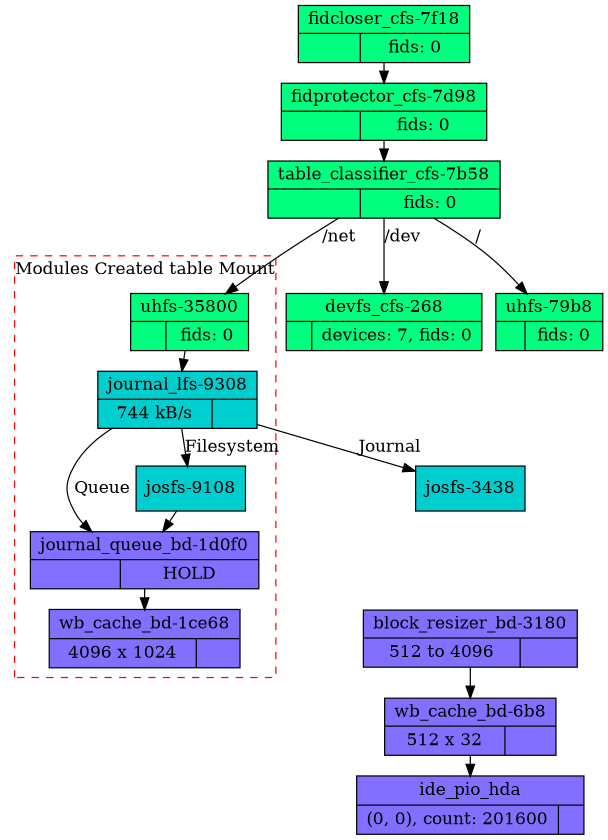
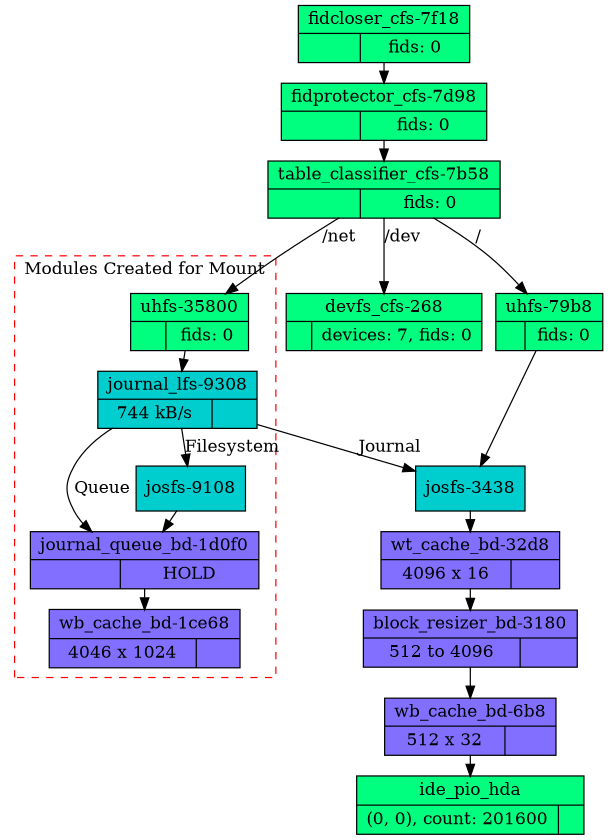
cluster "Modules Created table Mount": label "Modules Created table Mount" -> "Modules Created for Mount"
edge "uhfs-79b8" -> "josfs-3438": added
node "wt_cache_bd-32d8": added
node "wb_cache_bd-1ce68": text "4096 x 1024" -> "4046 x 1024"
node "ide_pio_hda": fillcolor slateblue1 -> springgreen
